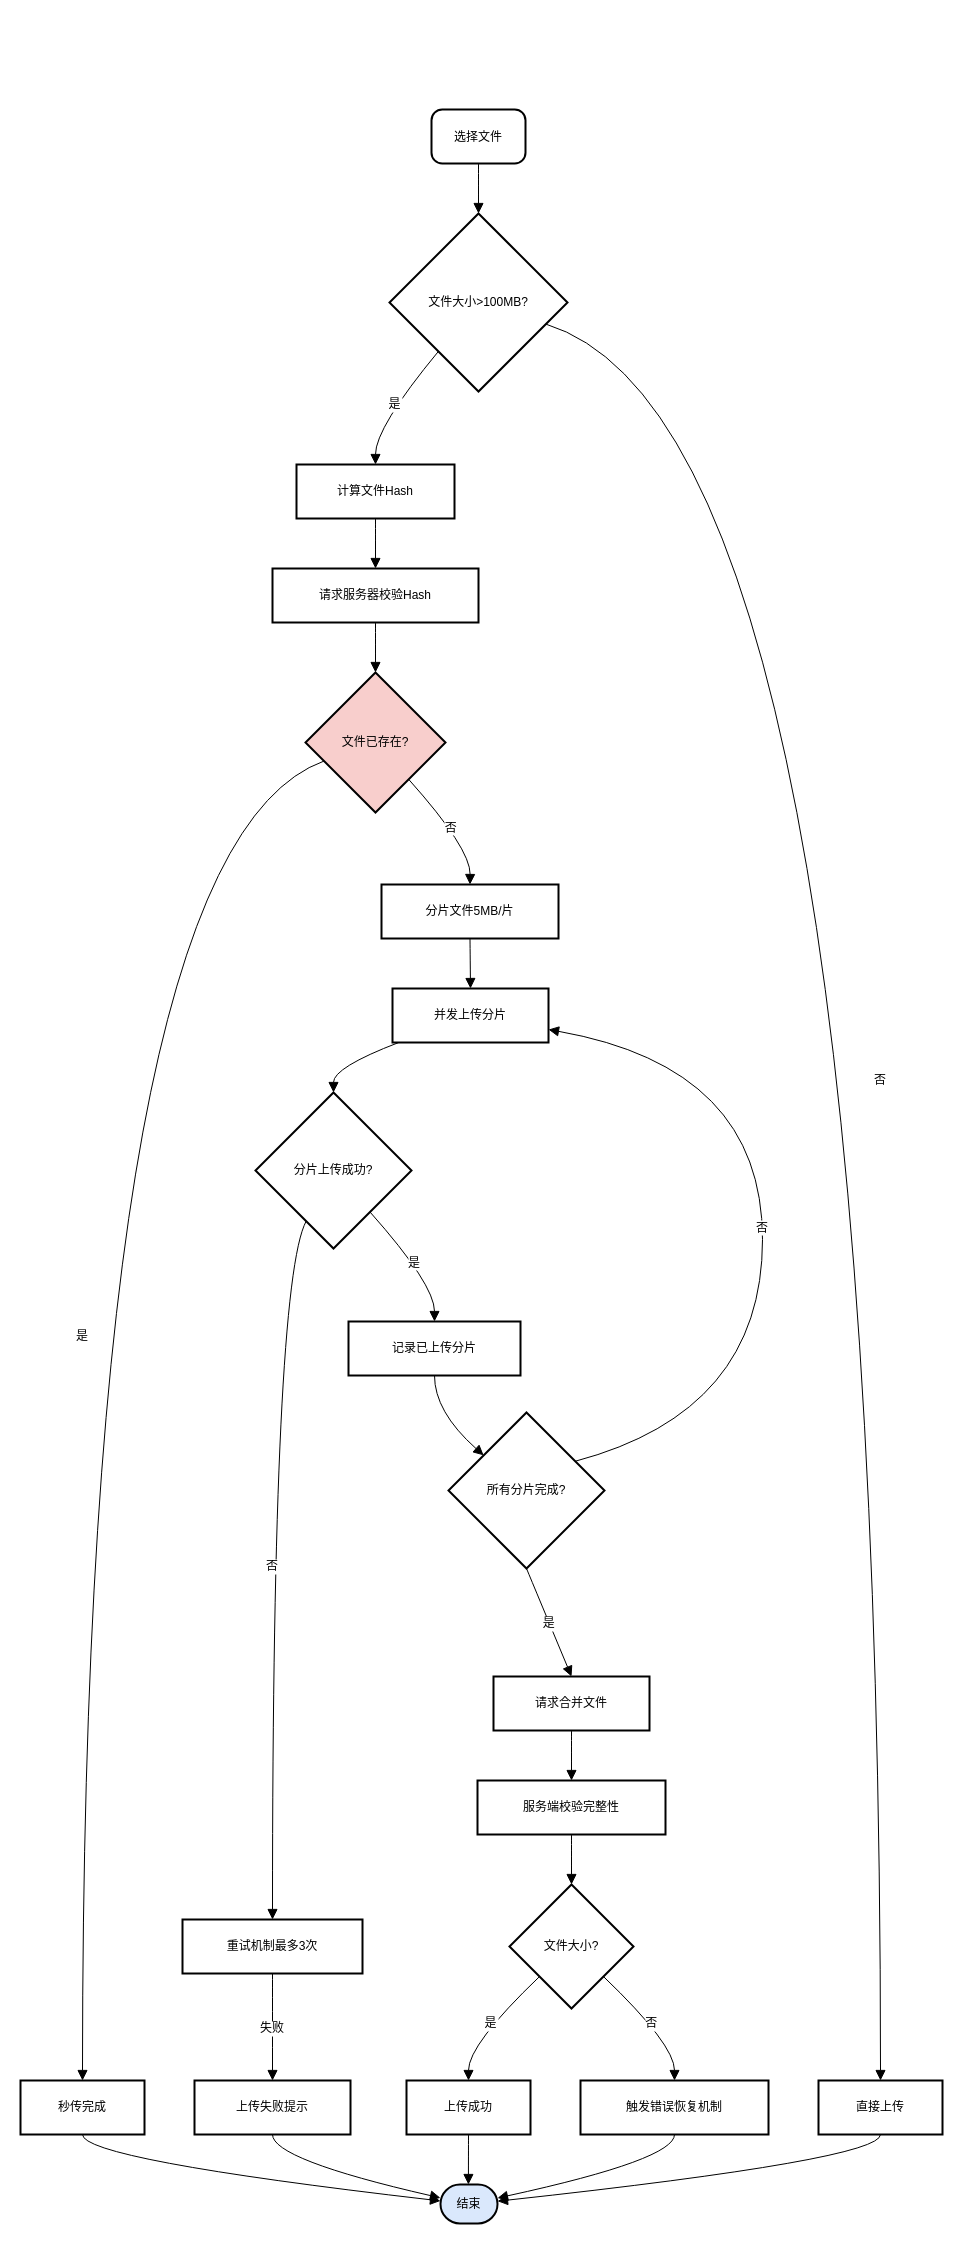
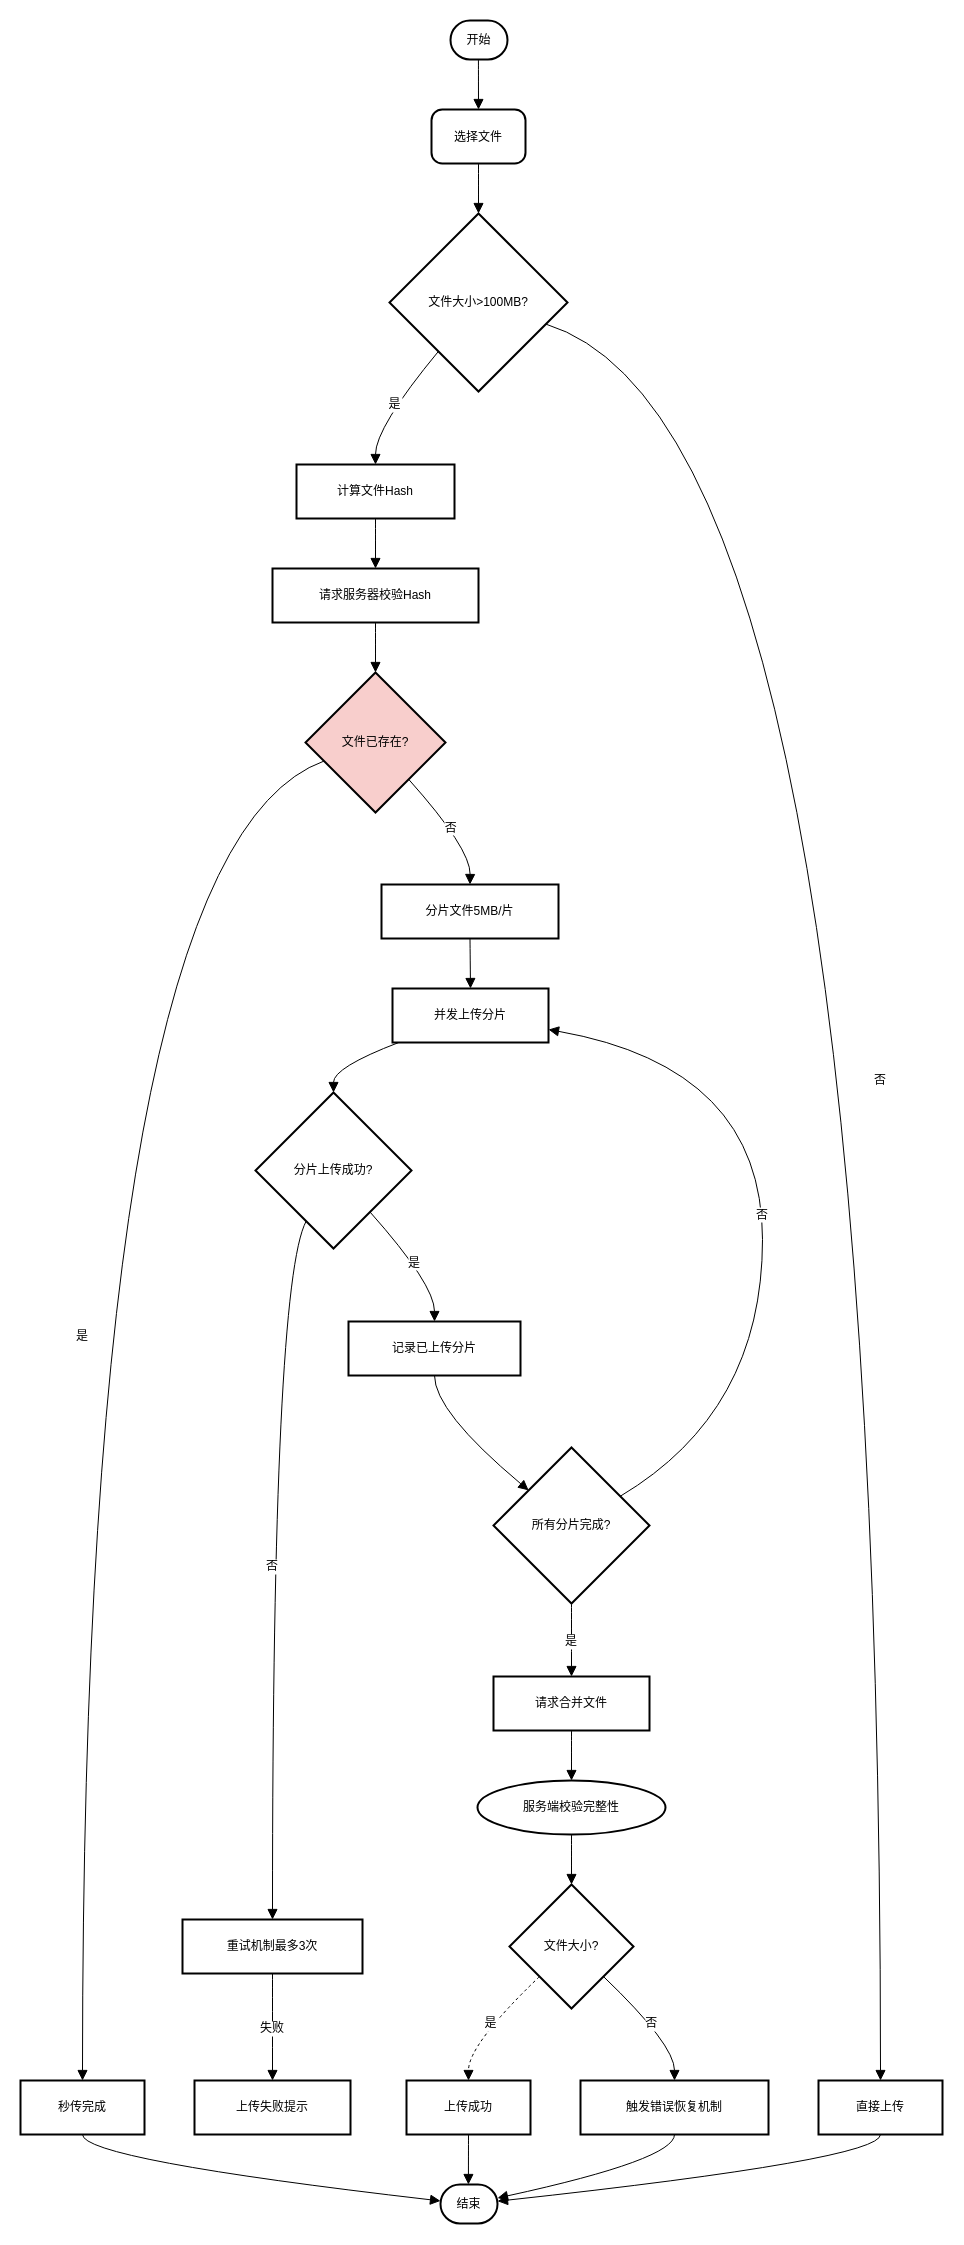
node "开始": added
edge "开始" -> "选择文件": added
node "所有分片完成?": moved (527, 1491) -> (572, 1526)
node "服务端校验完整性": shape rectangle -> ellipse
edge "文件大小?" -> "上传成功": style solid -> dashed
edge "上传失败提示" -> "结束": removed
node "结束": fillcolor #dae8fc -> #ffffff
